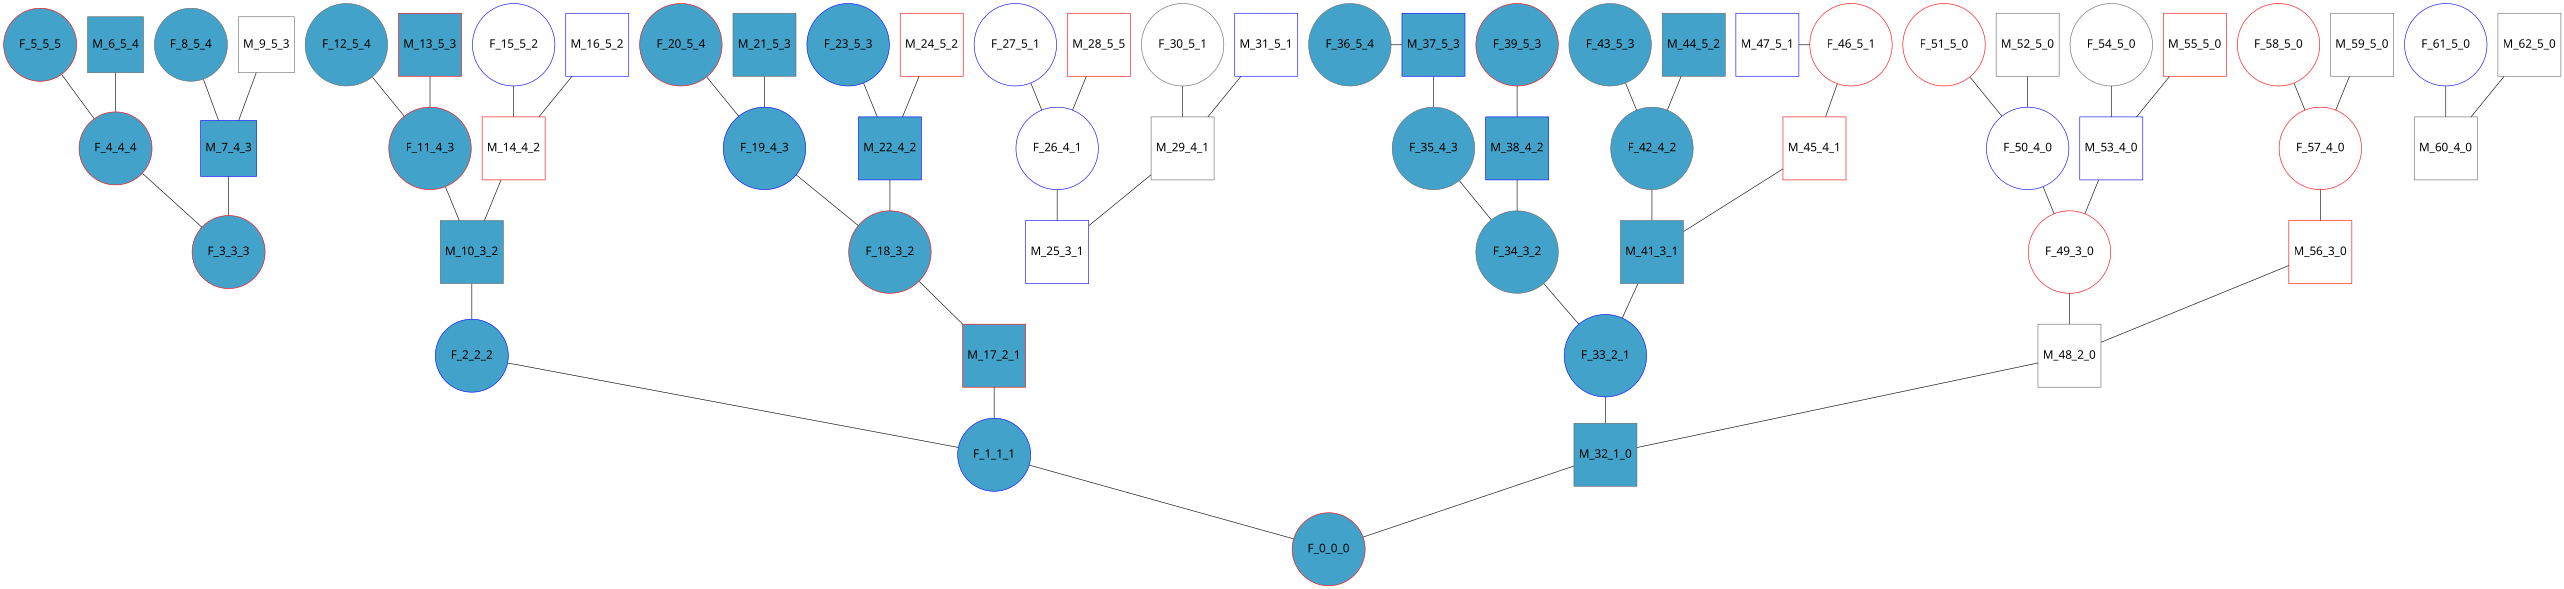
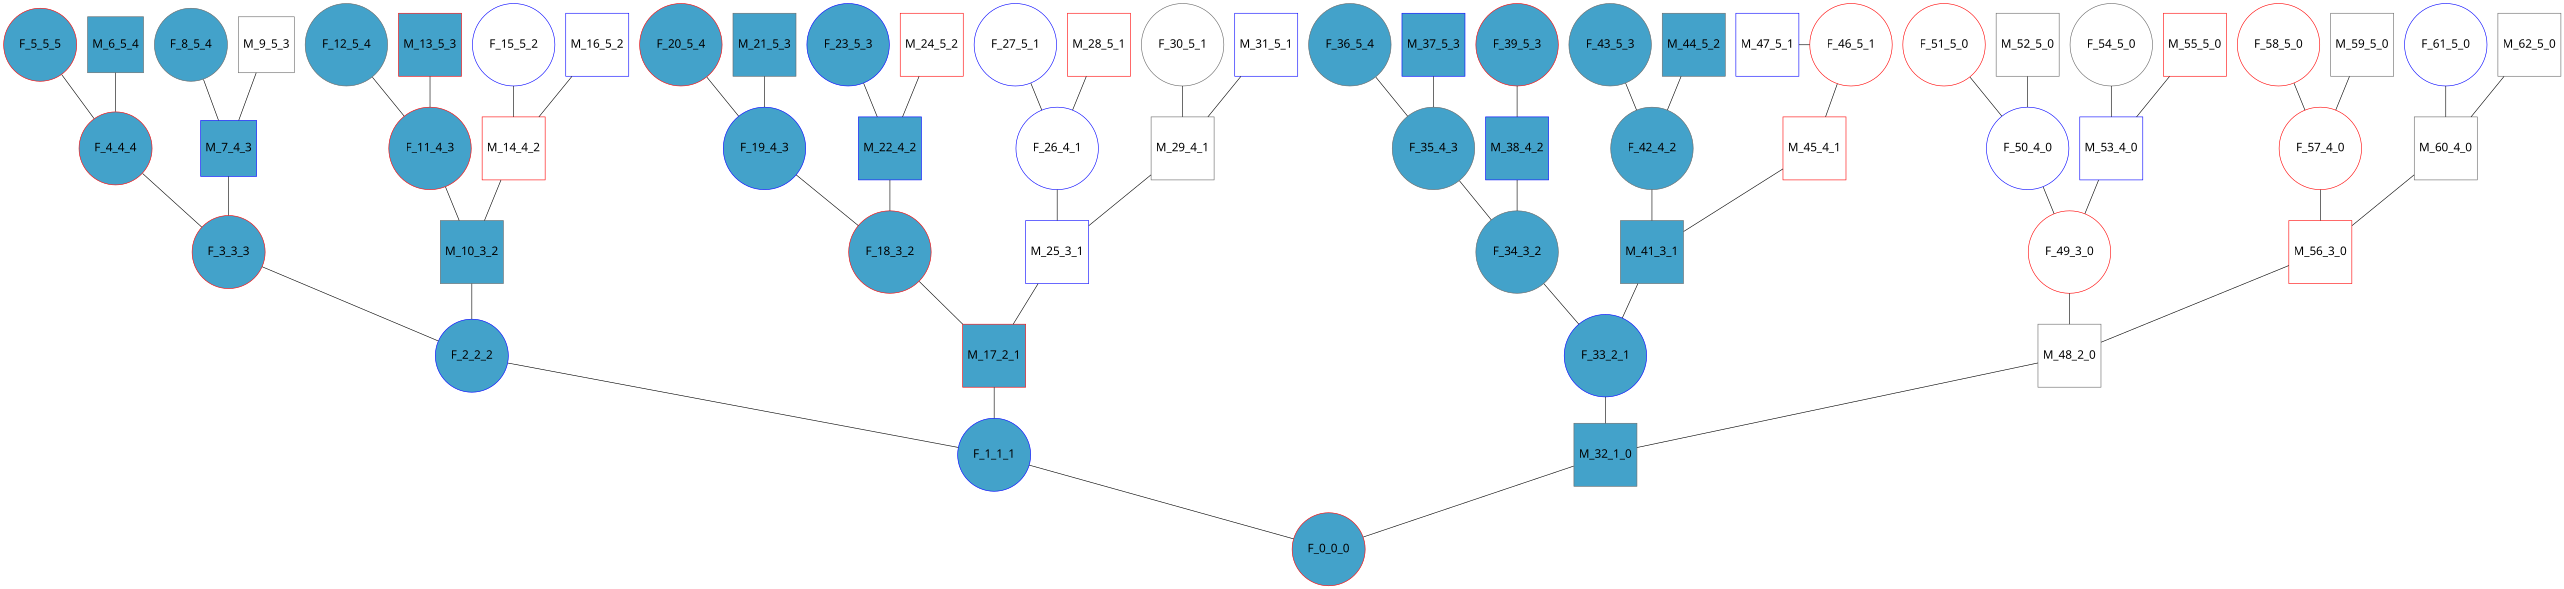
node "M_28_5_5": label "M_28_5_5" -> "M_28_5_1"
edge "F_36_5_4" -- "M_37_5_3": now "F_36_5_4" -- "F_35_4_3"
edge "M_60_4_0" -- "M_56_3_0": added
edge "F_3_3_3" -- "F_2_2_2": added
edge "M_25_3_1" -- "M_17_2_1": added
